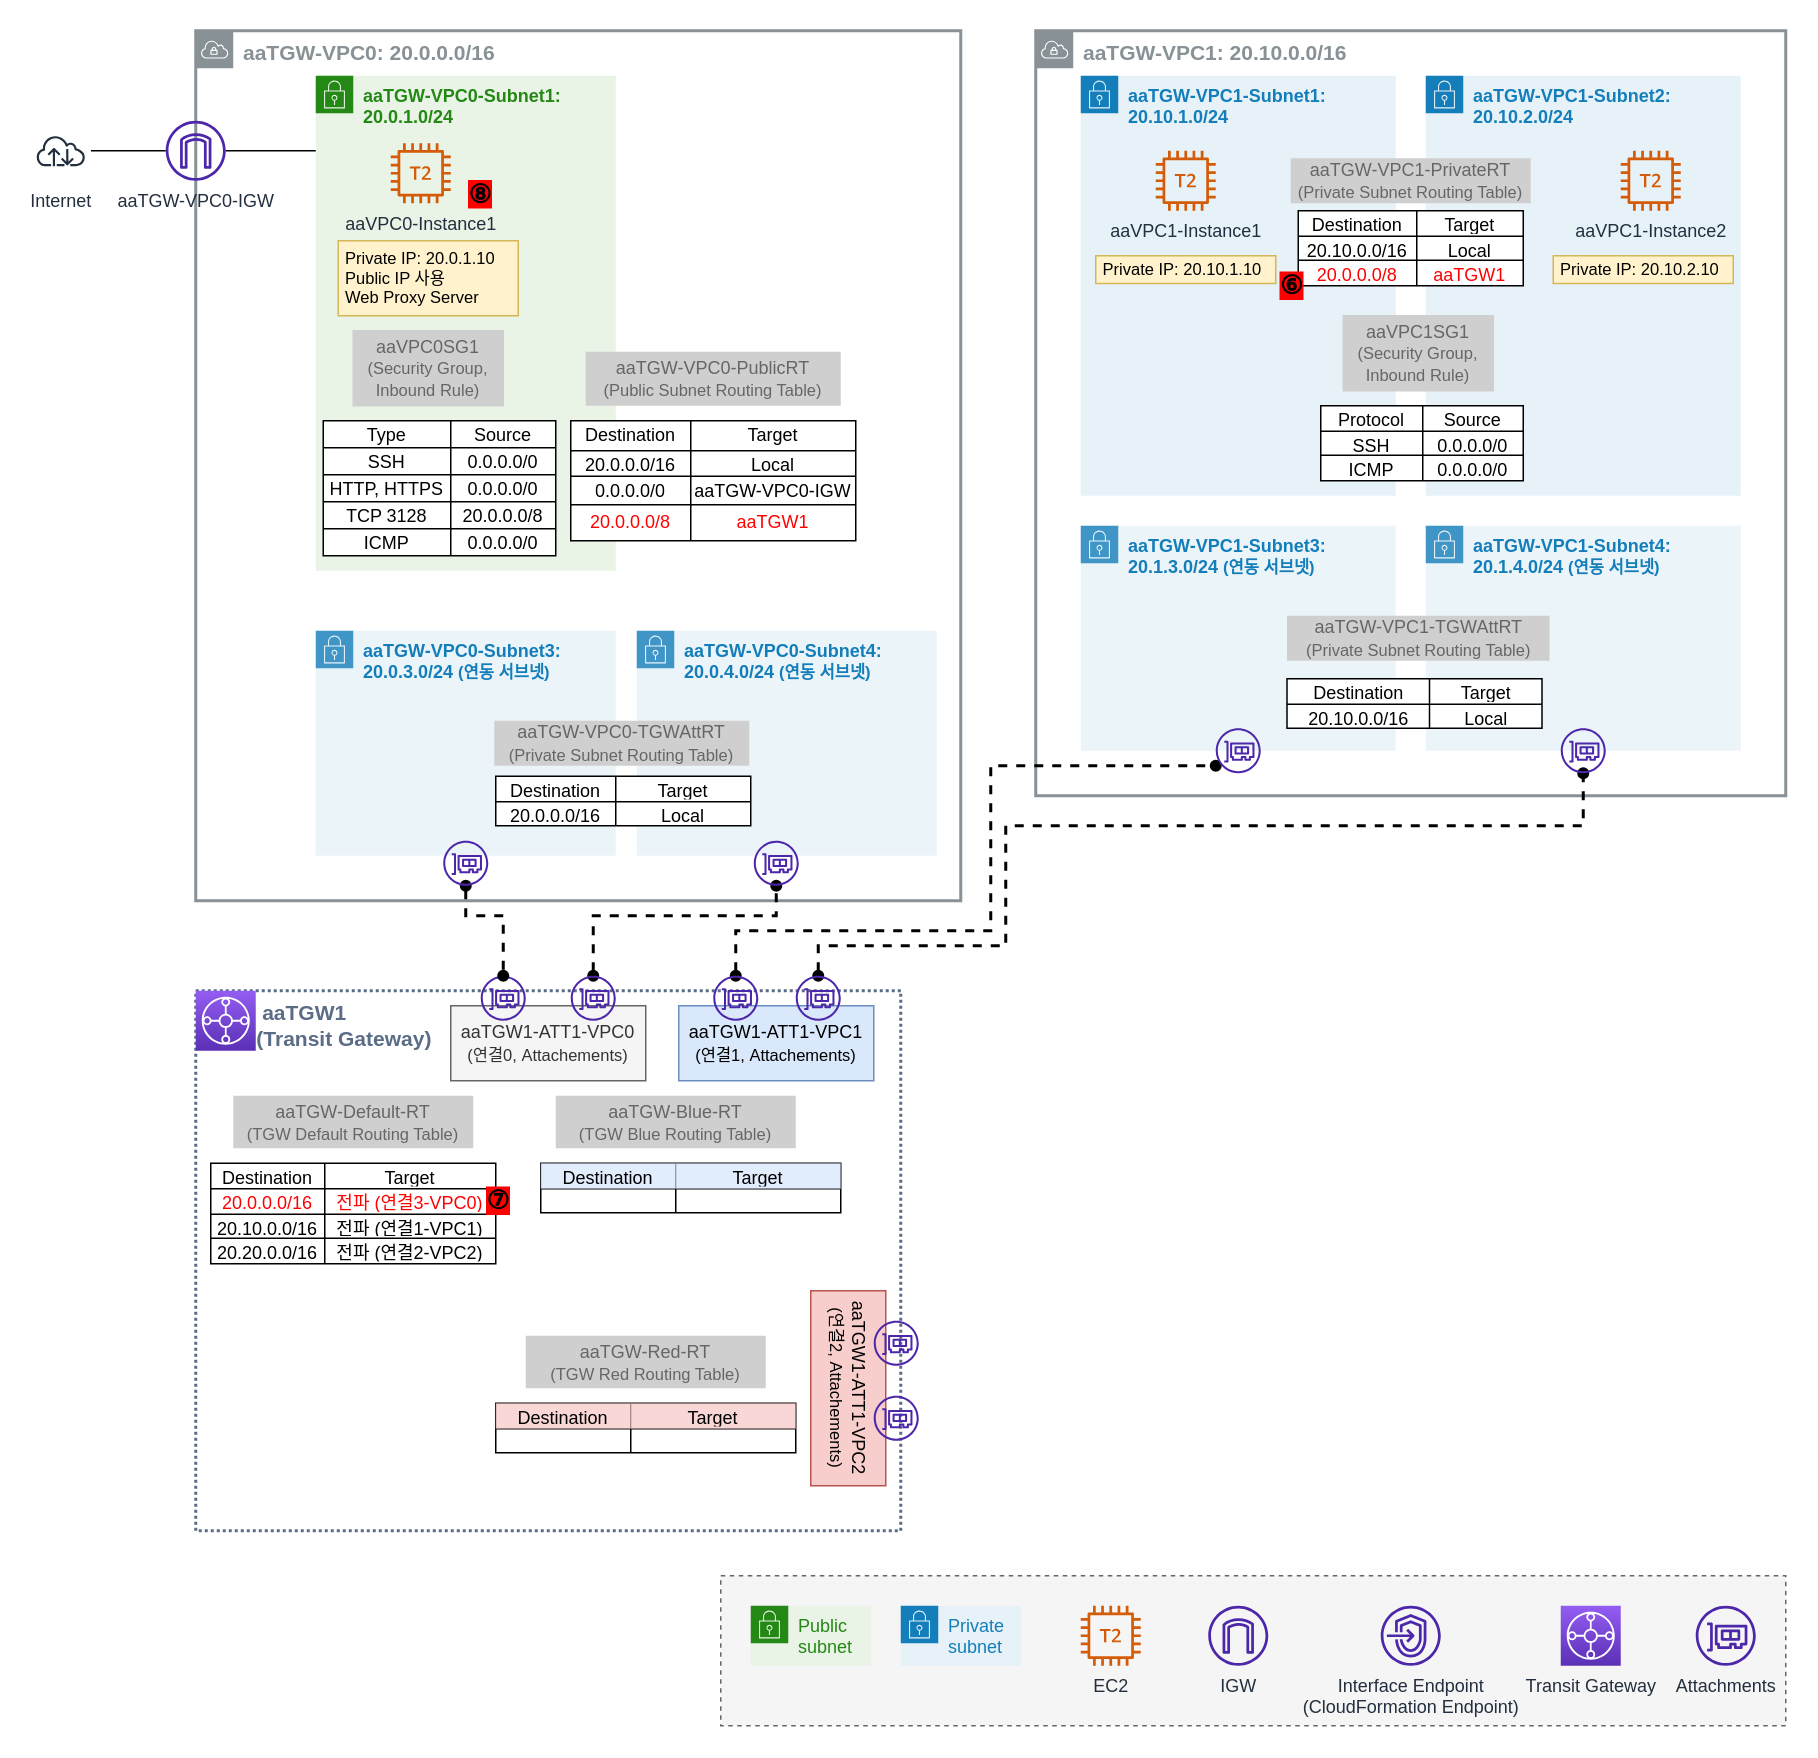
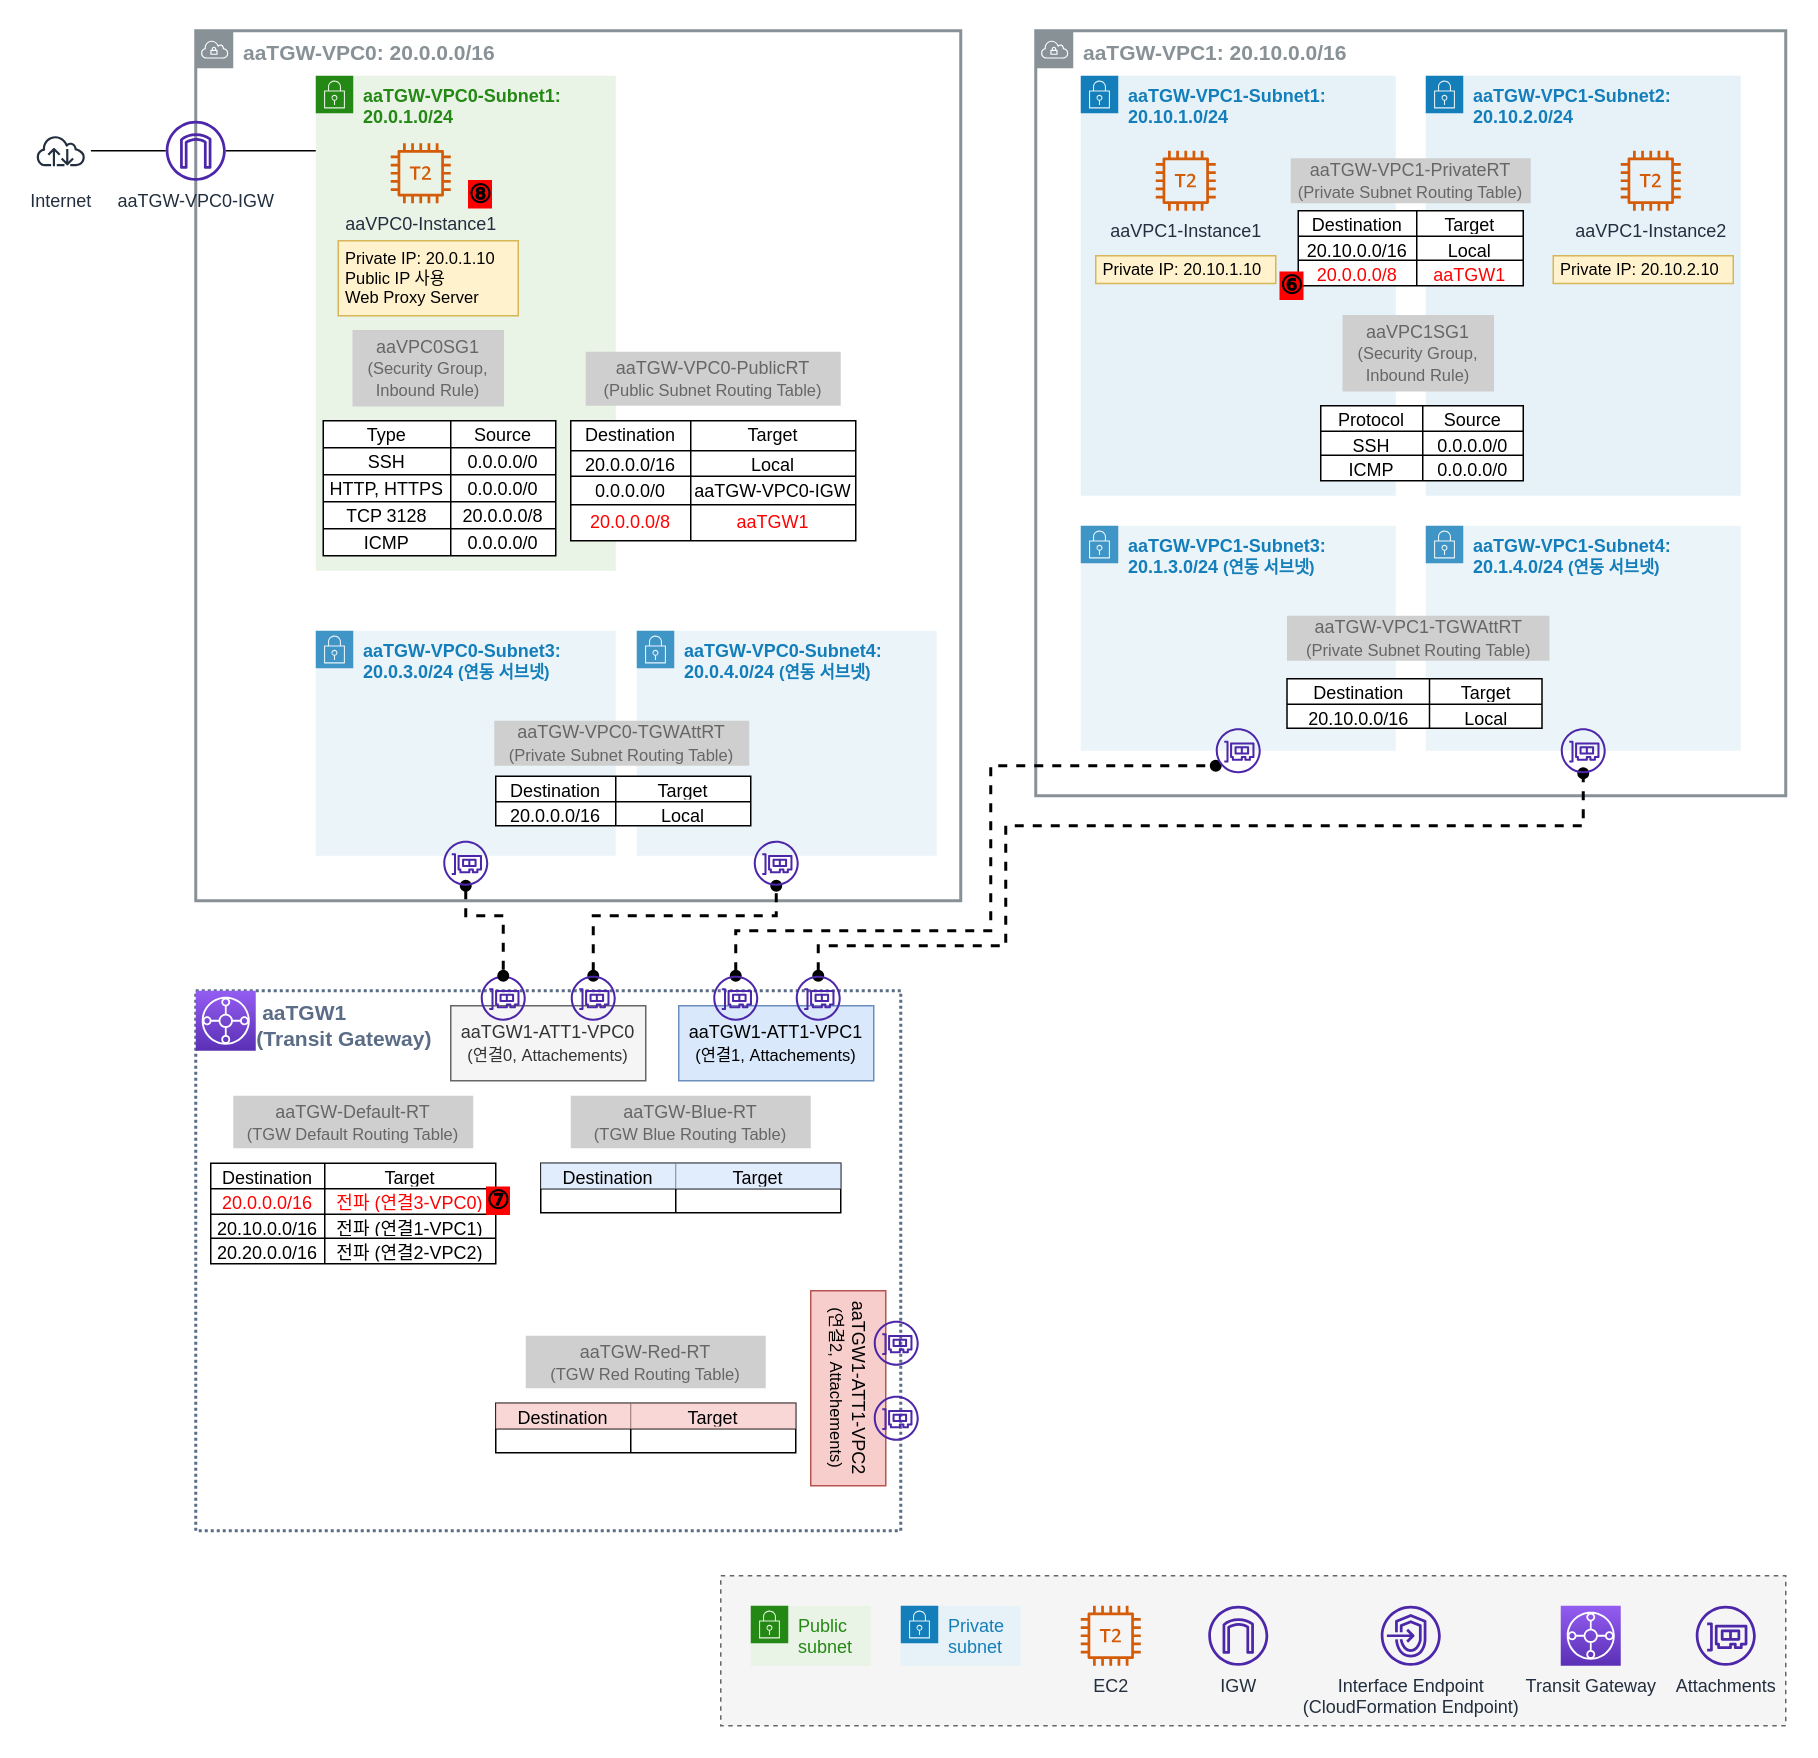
node "aaTGW-Blue-RT (TGW Blue Routing Table)": moved (676, 1122) -> (691, 1122)
